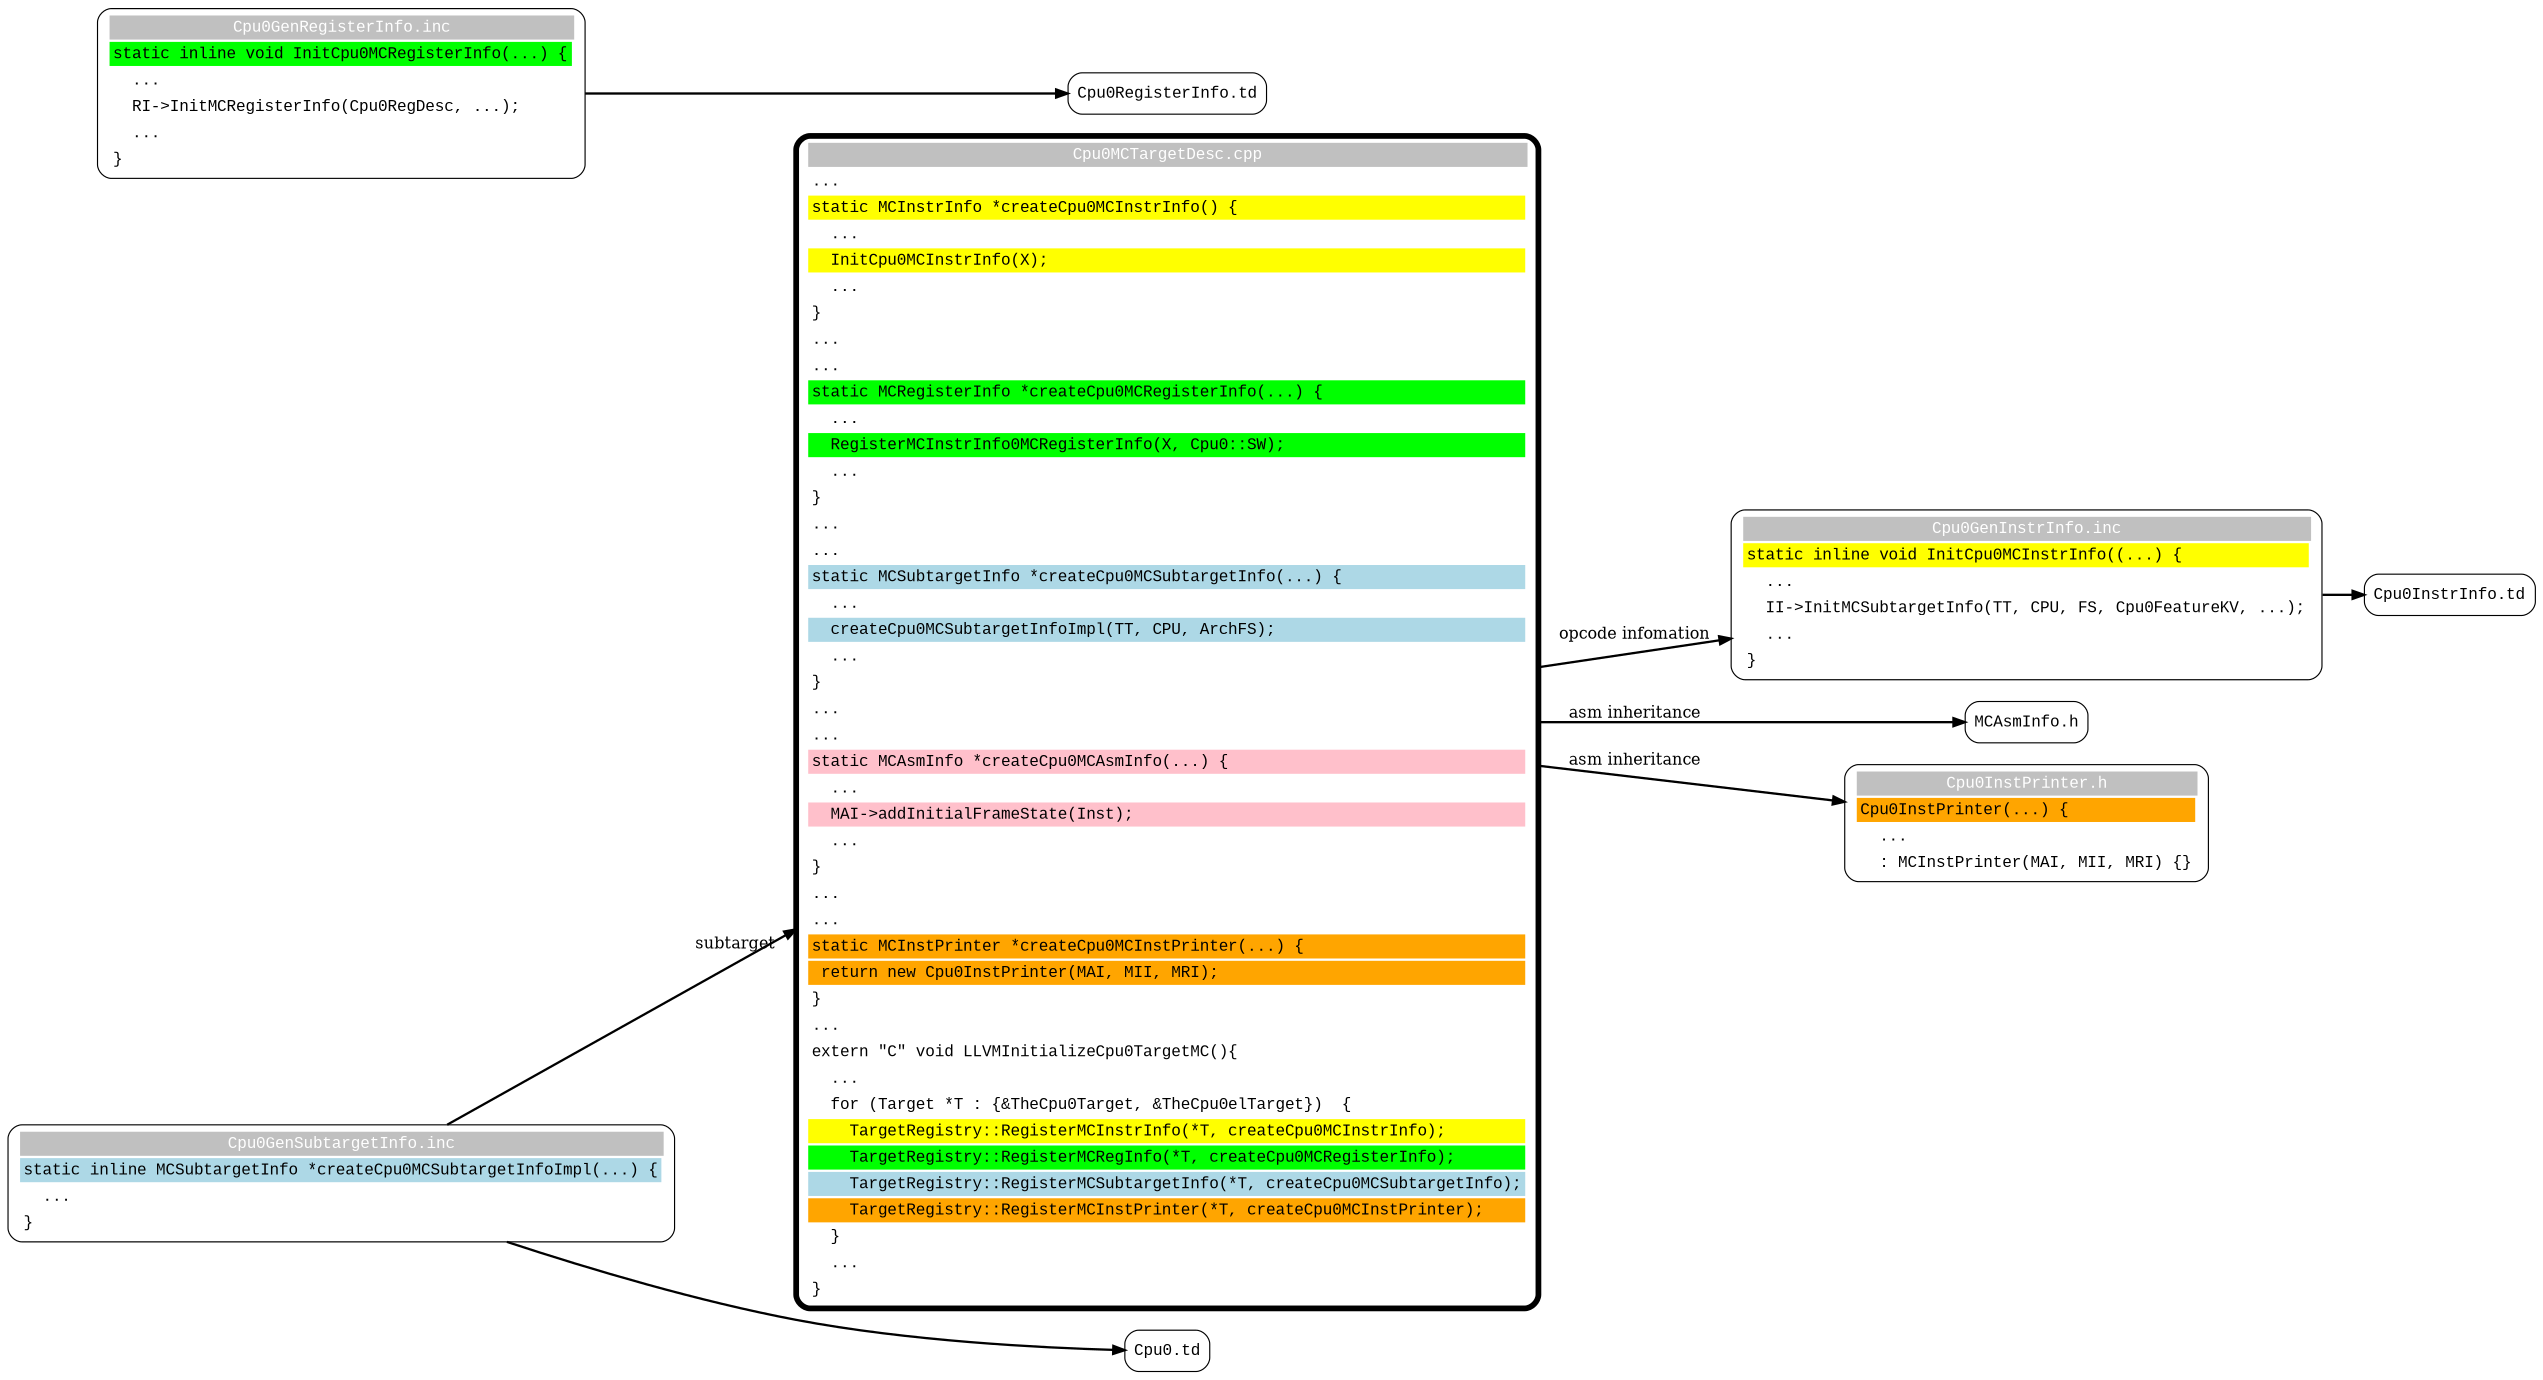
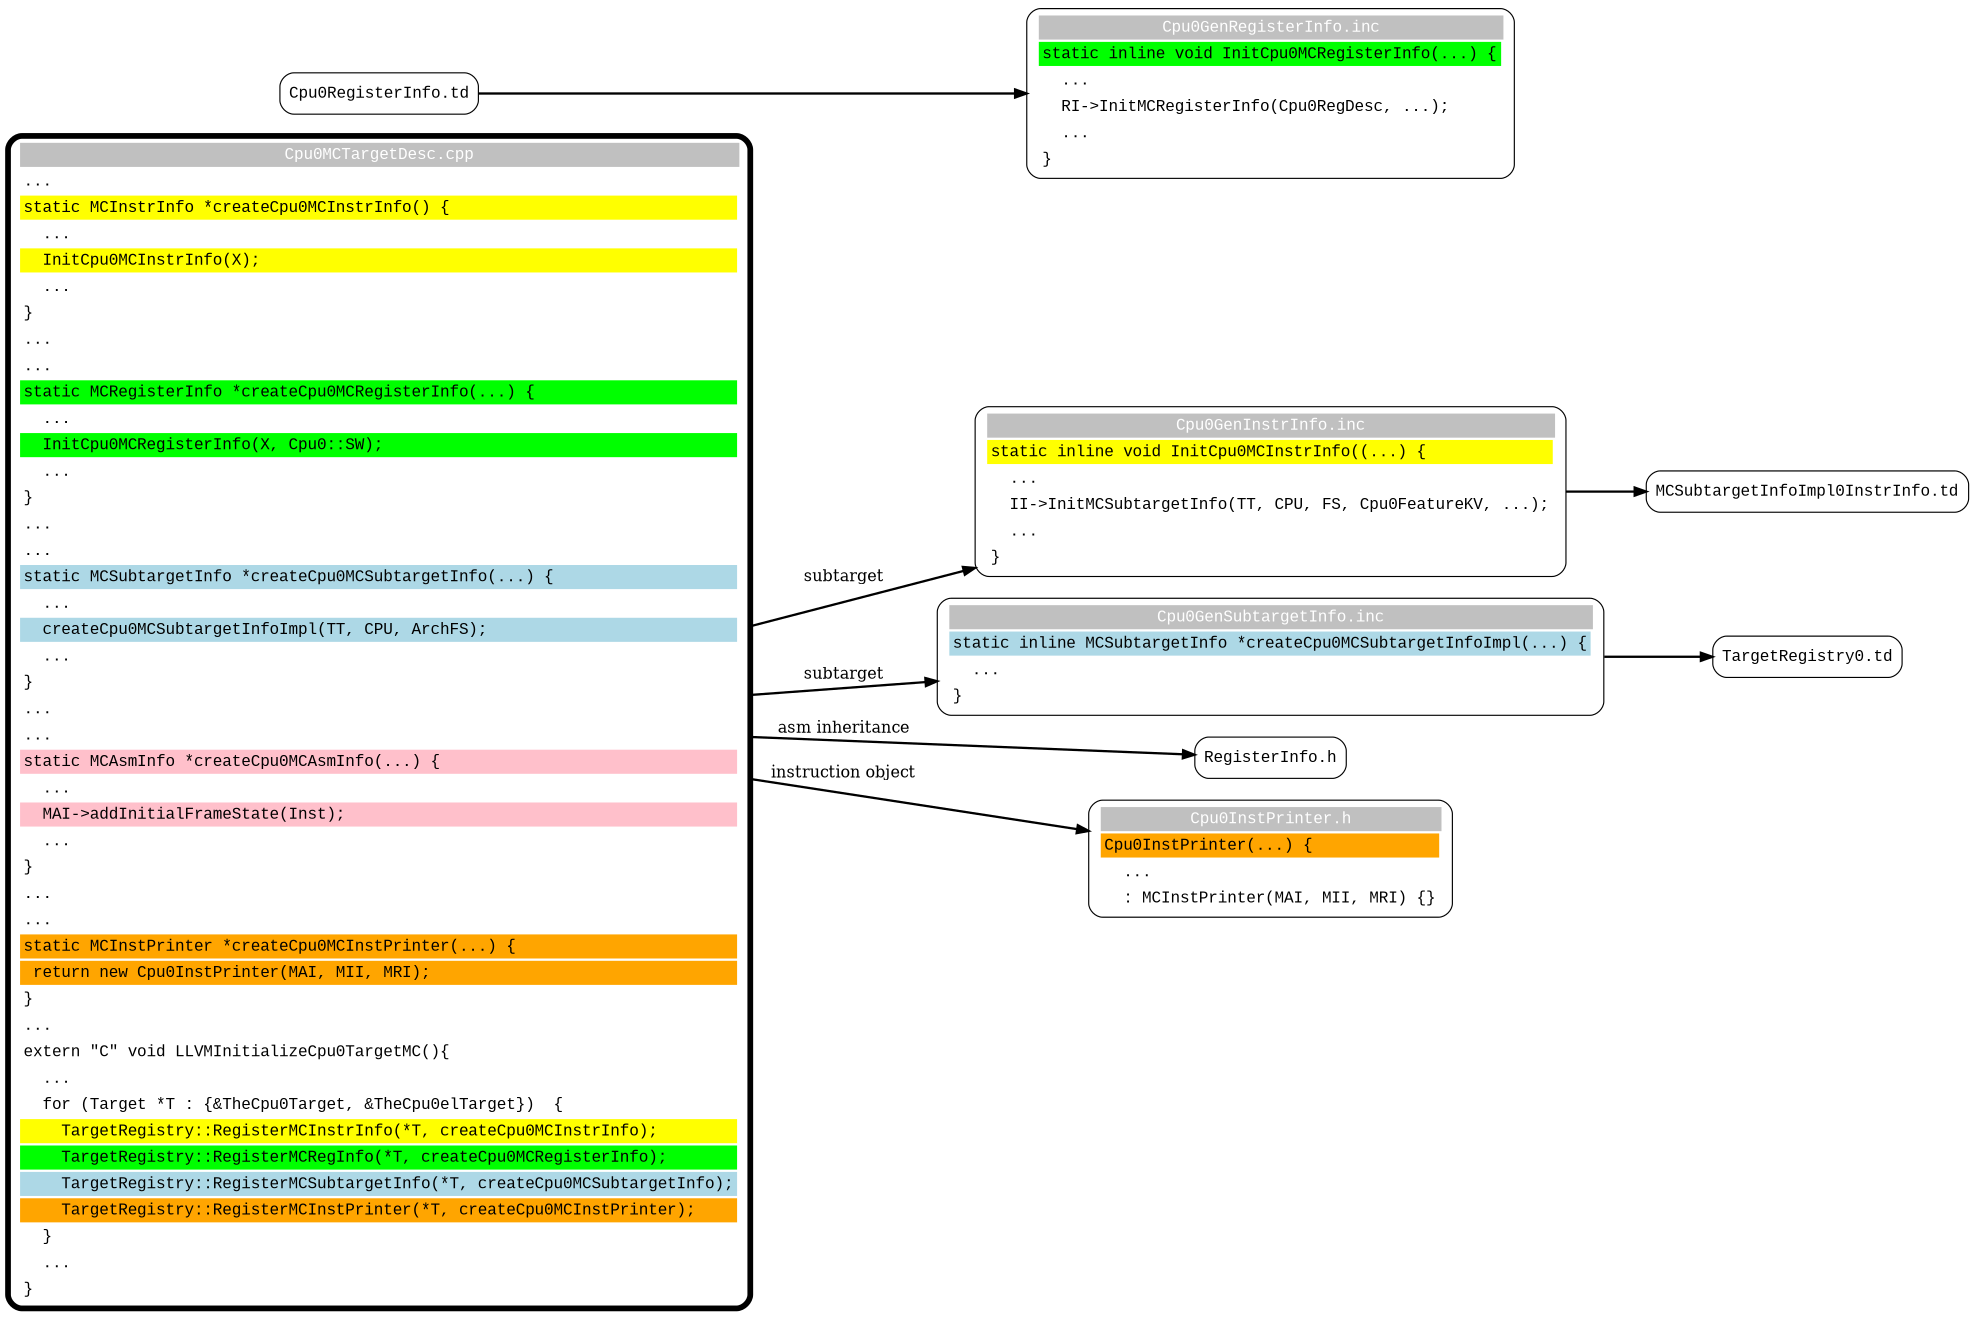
edge "Cpu0GenRegisterInfo.inc" -> "Cpu0RegisterInfo.td": reversed
node "Cpu0MCTargetDesc.cpp": text "RegisterMCInstrInfo0MCRegisterInfo(X, Cpu0::SW);" -> "InitCpu0MCRegisterInfo(X, Cpu0::SW);"
node "Cpu0InstrInfo.td": label "Cpu0InstrInfo.td" -> "MCSubtargetInfoImpl0InstrInfo.td"
edge "Cpu0MCTargetDesc.cpp" -> "Cpu0GenInstrInfo.inc": label "opcode infomation" -> "subtarget"
node "MCAsmInfo.h": label "MCAsmInfo.h" -> "RegisterInfo.h"
edge "Cpu0MCTargetDesc.cpp" -> "Cpu0InstPrinter.h": label "asm inheritance" -> "instruction object"
edge "Cpu0GenSubtargetInfo.inc" -> "Cpu0MCTargetDesc.cpp": reversed
node "Cpu0.td": label "Cpu0.td" -> "TargetRegistry0.td"
